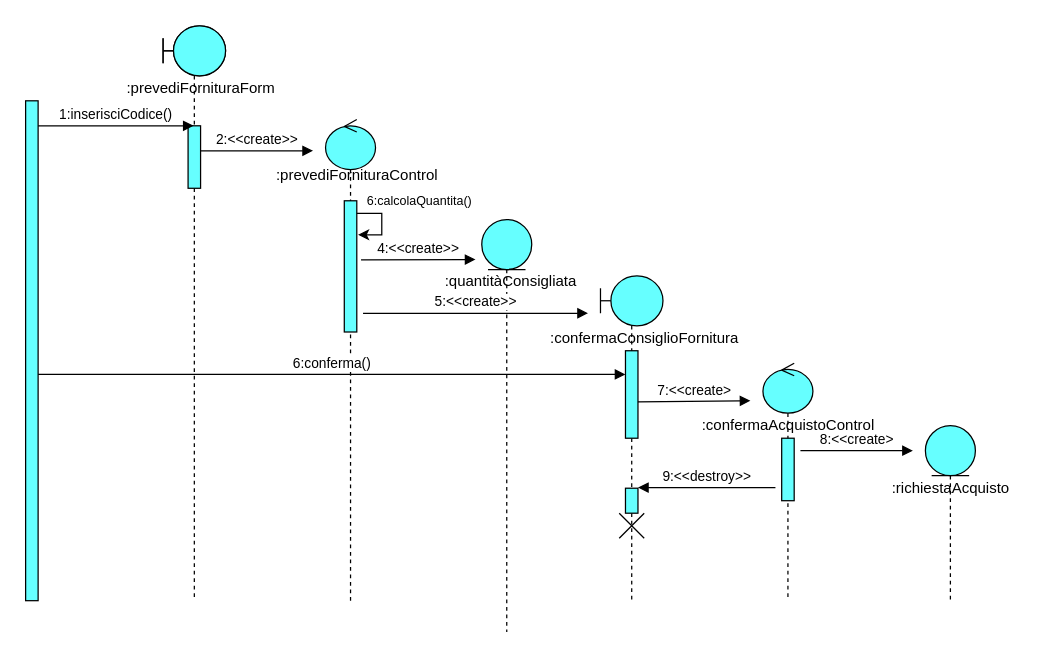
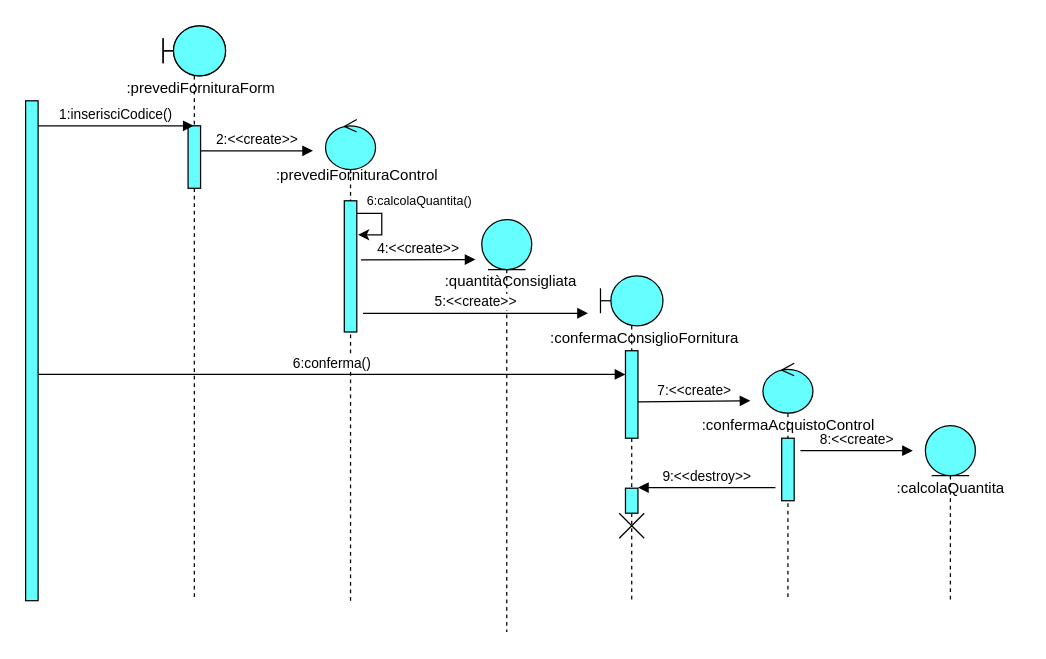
node ":richiestaAcquisto": label ":richiestaAcquisto" -> ":calcolaQuantita"
